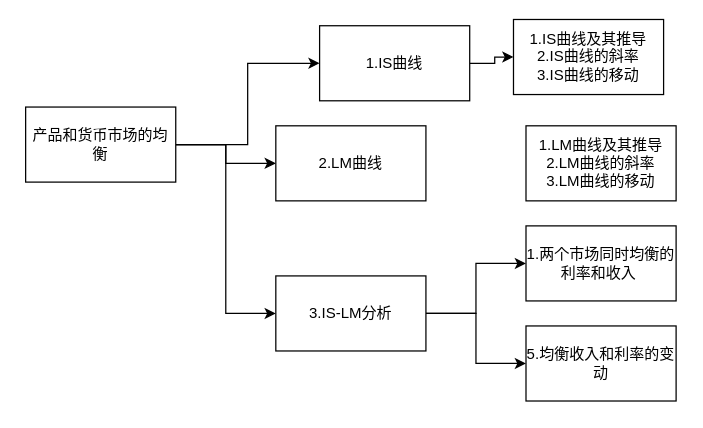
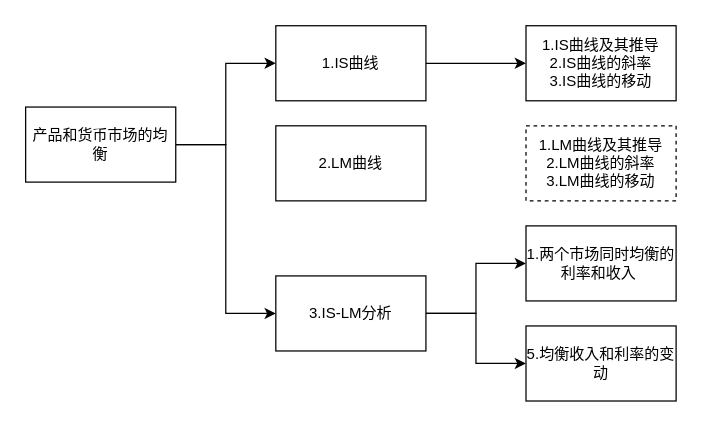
node "1.IS曲线及其推导 2.IS曲线的斜率 3.IS曲线的移动": moved (588, 57) -> (601, 63)
node "1.IS曲线": moved (394, 63) -> (351, 63)
edge "产品和货币市场的均衡" -> "2.LM曲线": removed
node "1.LM曲线及其推导 2.LM曲线的斜率 3.LM曲线的移动": style solid -> dashed
